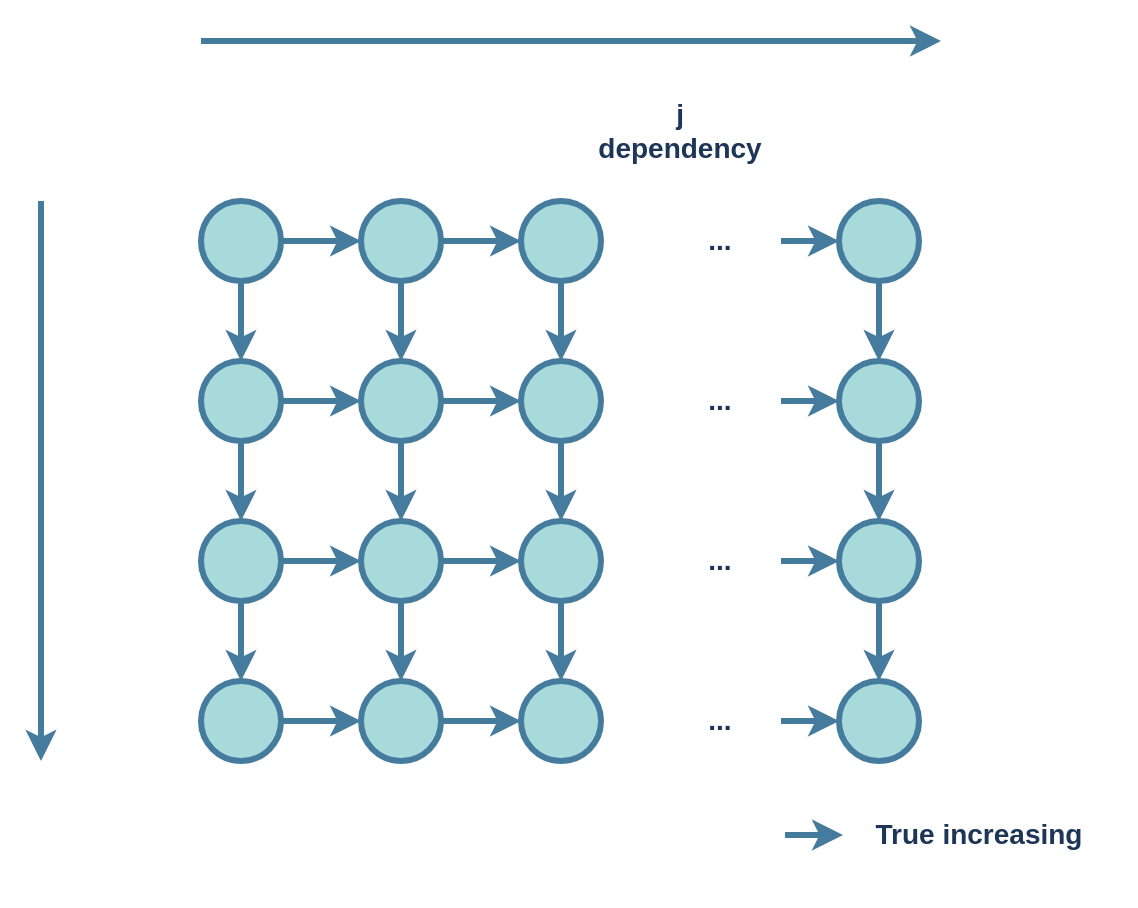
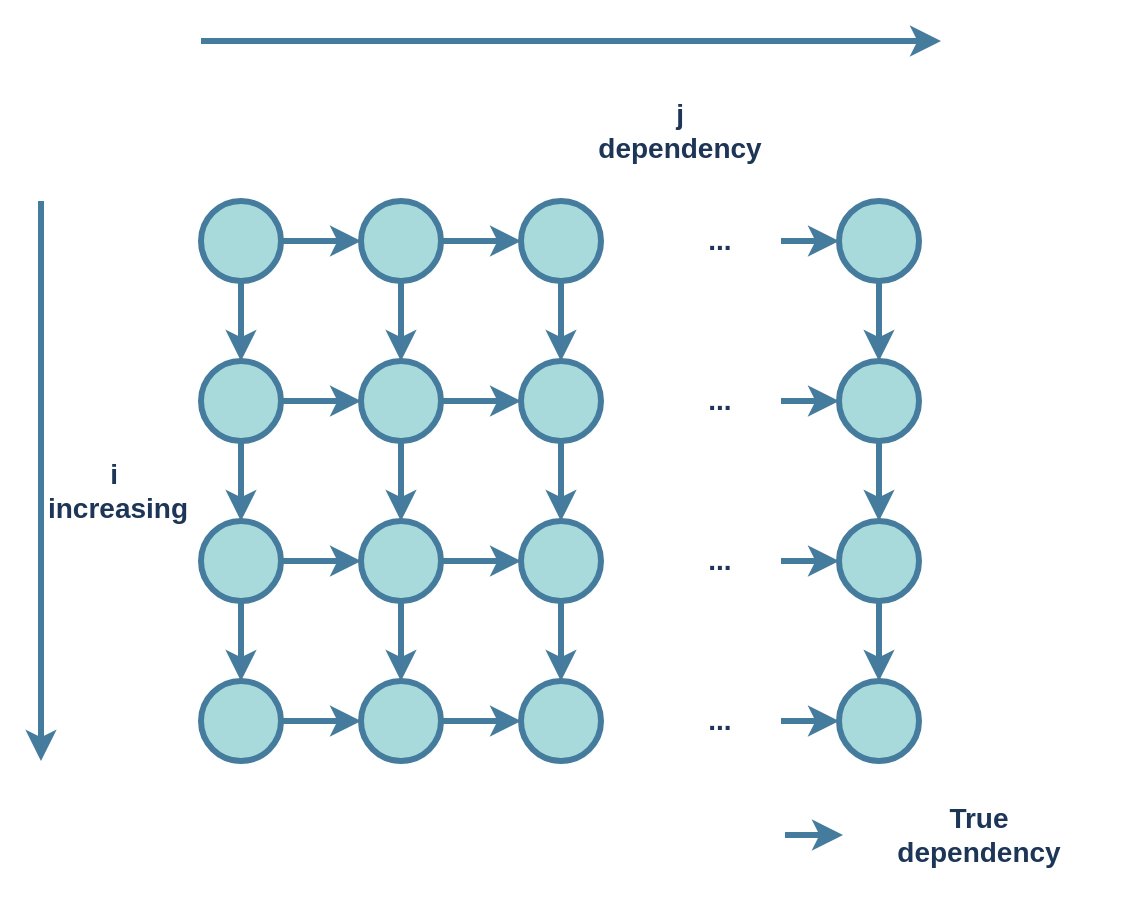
node "i increasing": added
node "True increasing": label "True increasing" -> "True dependency"
